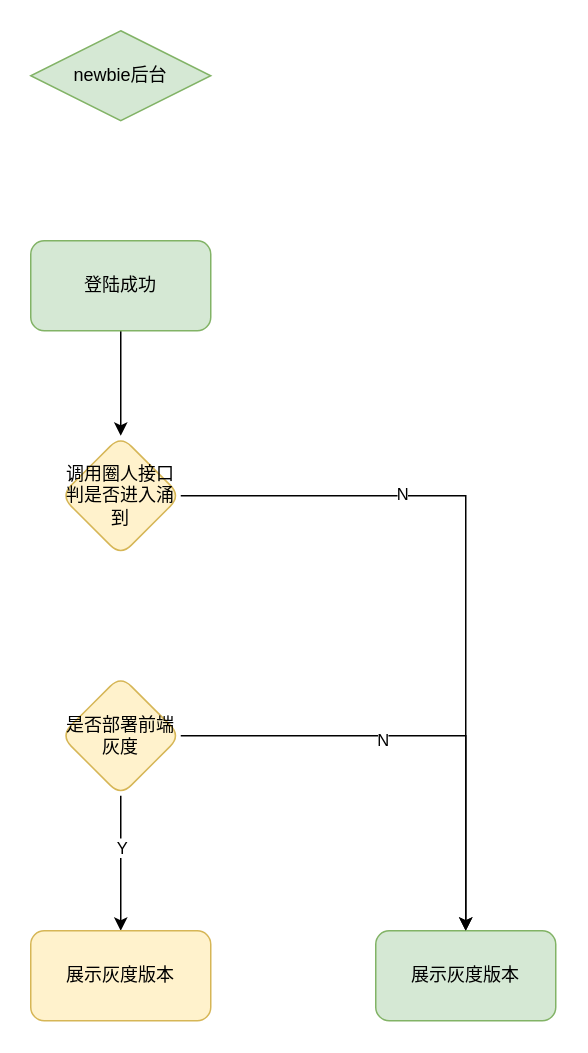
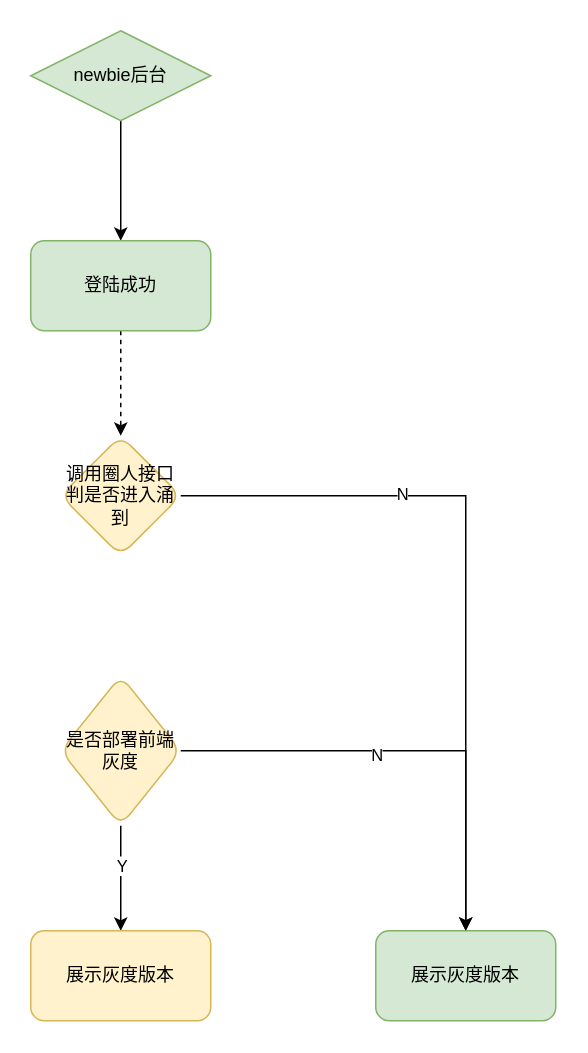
edge "newbie后台" -> "登陆成功": added
edge "登陆成功" -> "调用圈人接口判是否进入涌到": style solid -> dashed
node "是否部署前端灰度": size 120x120 -> 120x150
